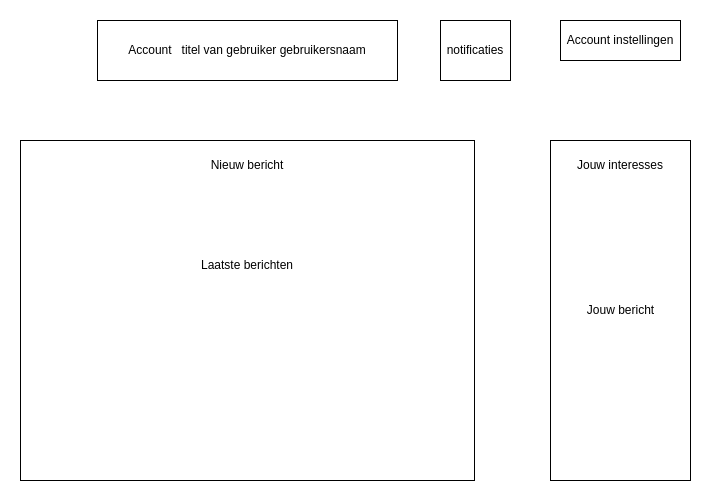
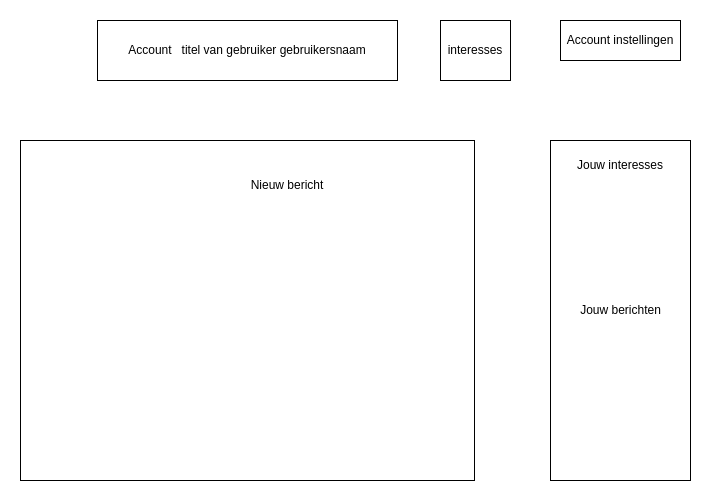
node "notificaties": label "notificaties" -> "interesses"
node "Nieuw bericht": moved (248, 166) -> (288, 186)
node "Laatste berichten": removed
node "Jouw bericht": label "Jouw bericht" -> "Jouw berichten"
